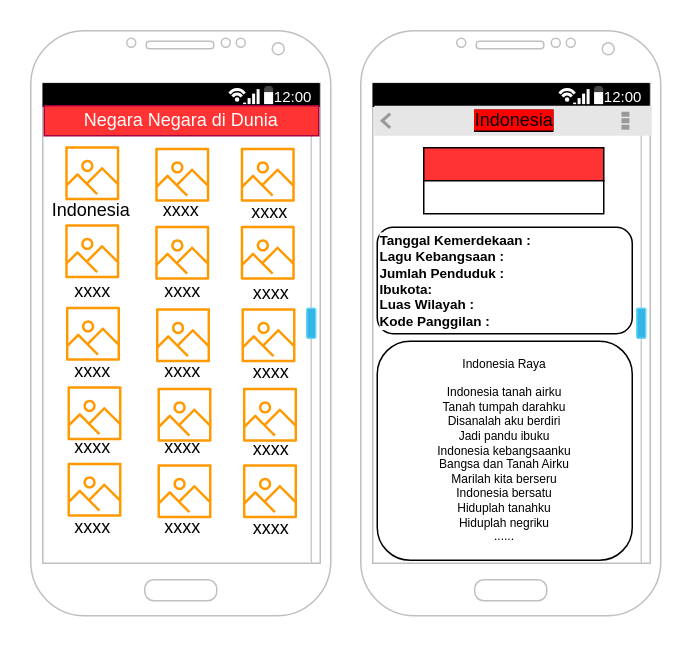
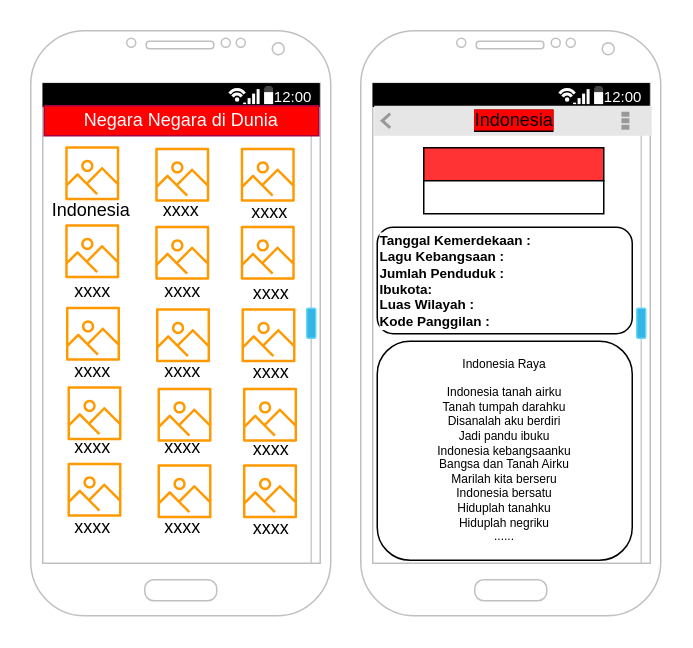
node "Negara Negara di Dunia": fillcolor #ff3333 -> #ff0000
